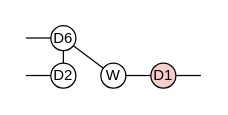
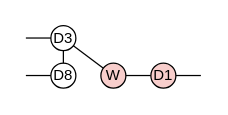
node "D6": label "D6" -> "D3"
node "D2": label "D2" -> "D8"
node "W": fillcolor #ffffff -> #f8cecc
